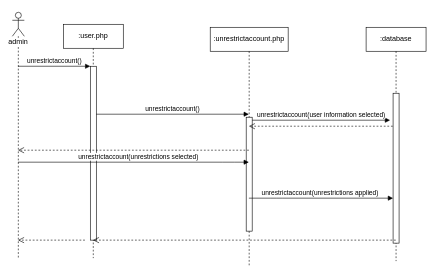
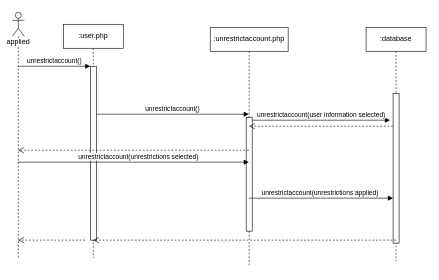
node "admin": label "admin" -> "applied"
